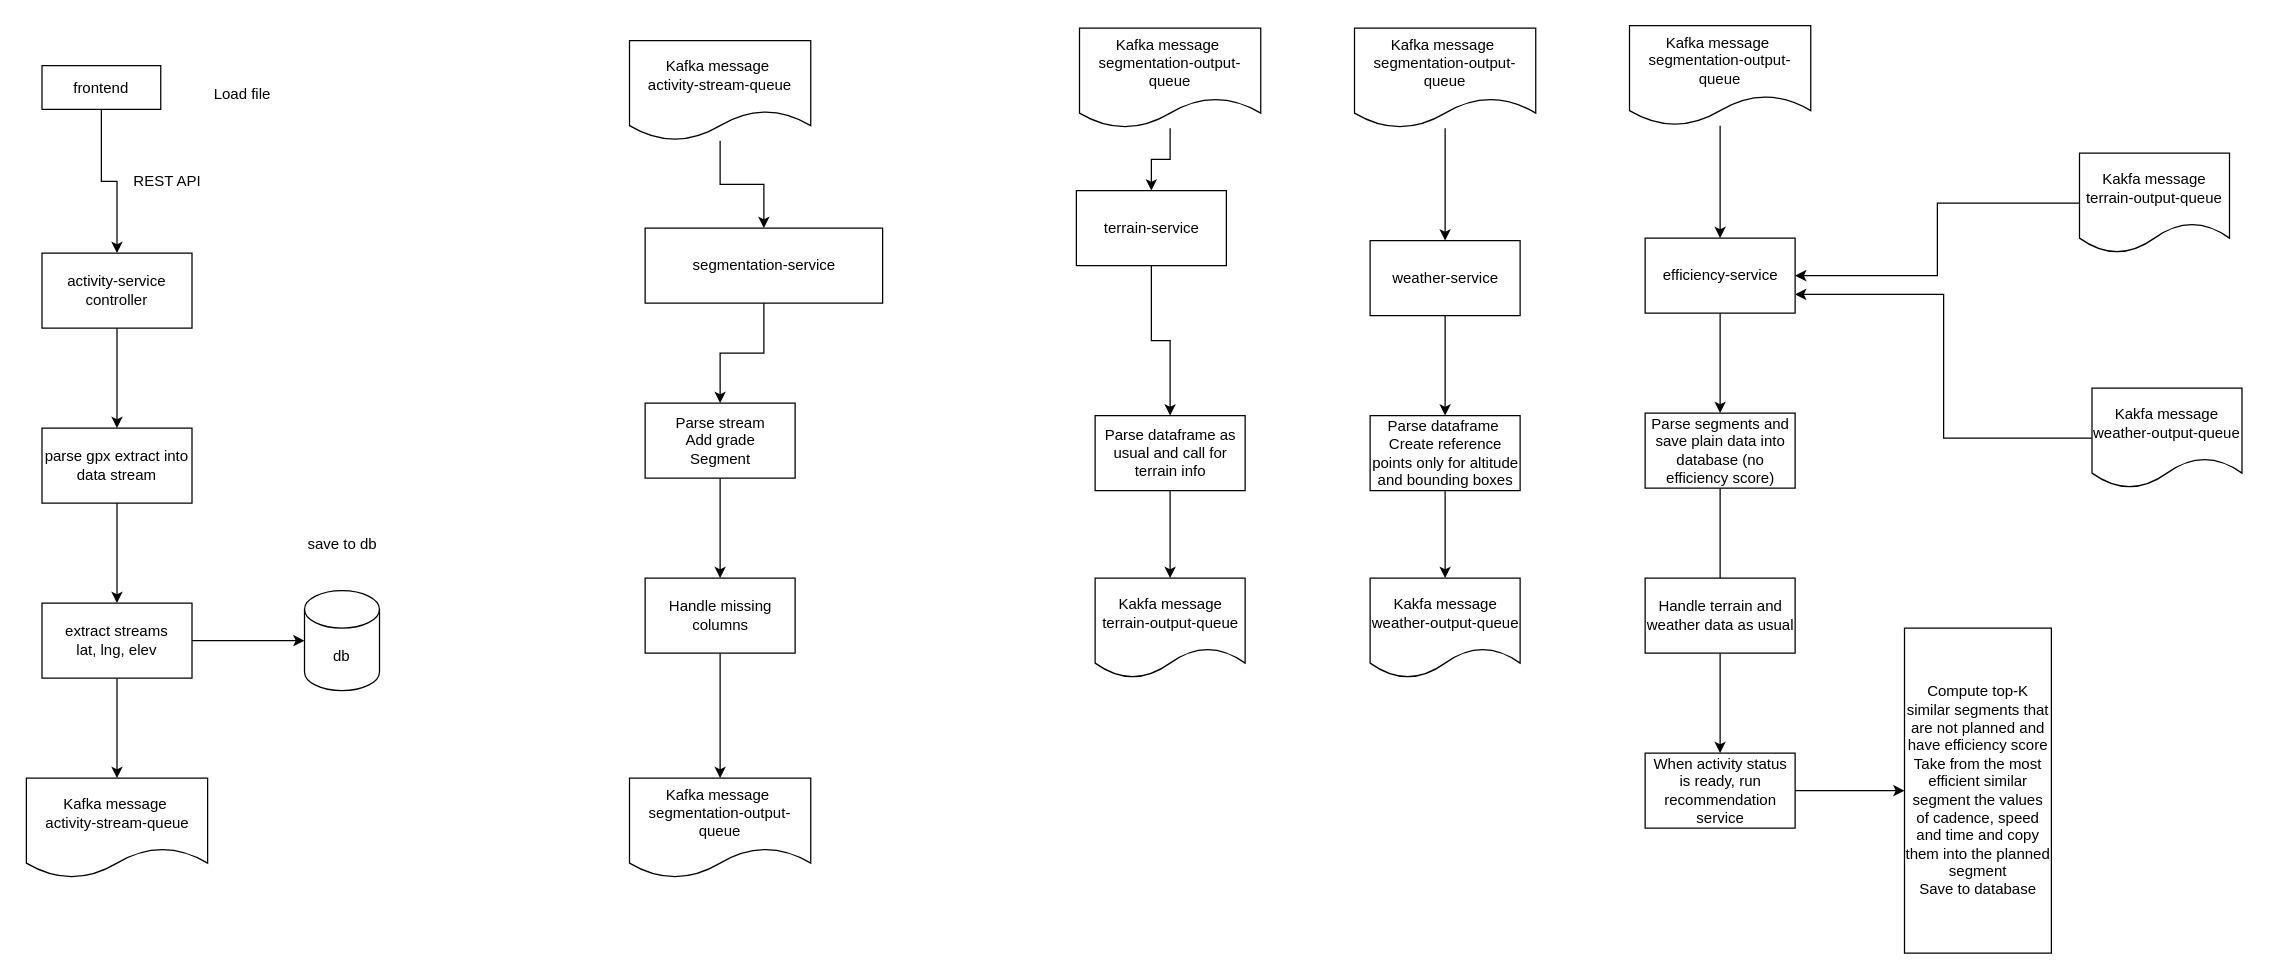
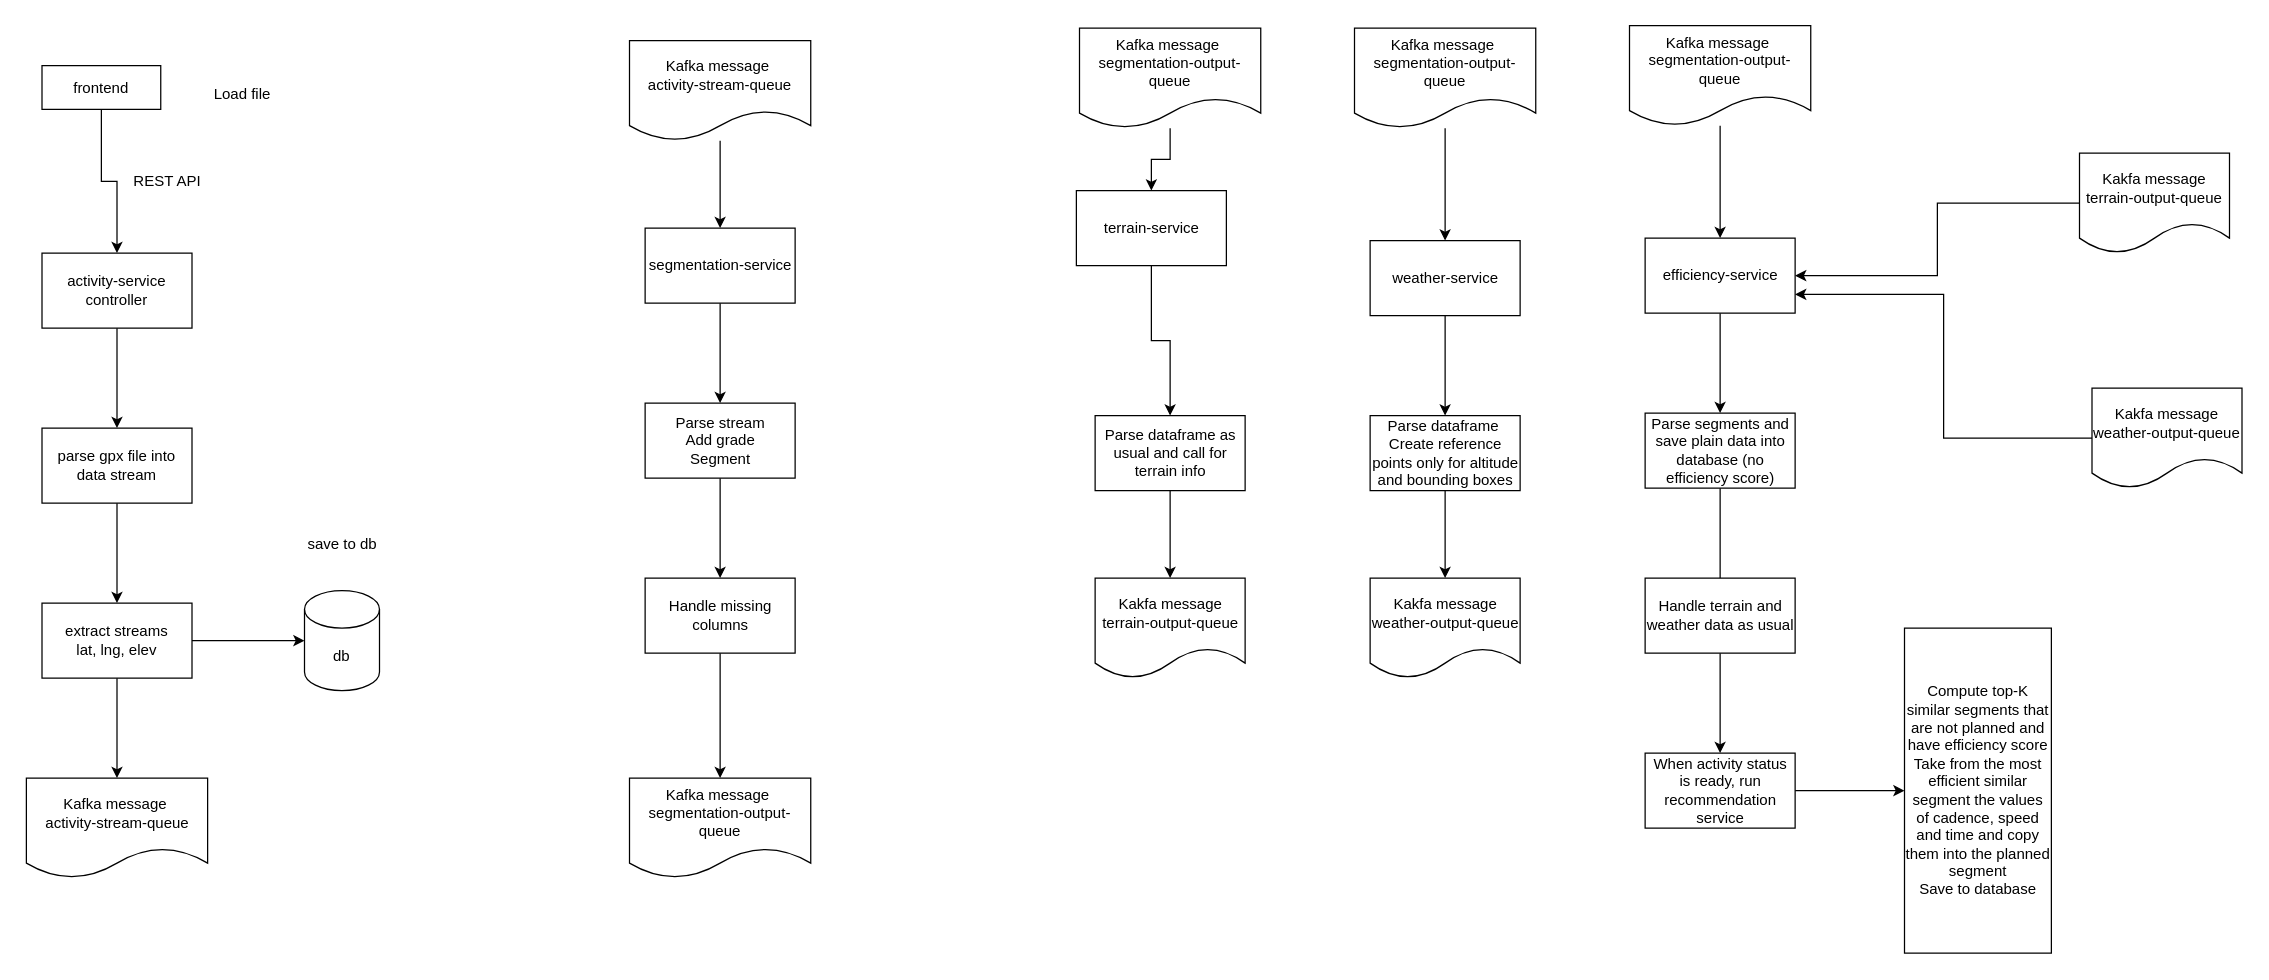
node "segmentation-service": size 238x75 -> 150x75
node "parse gpx extract into data stream": label "parse gpx extract into data stream" -> "parse gpx file into data stream"
